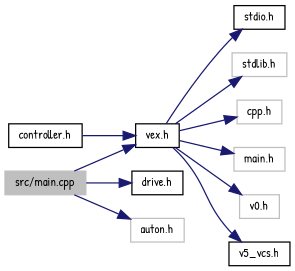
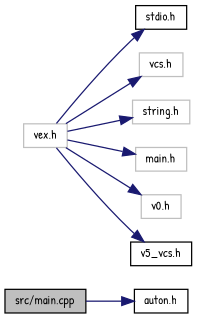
node "stdlib.h": label "stdlib.h" -> "vcs.h"
node "cpp.h": label "cpp.h" -> "string.h"
node "controller.h": removed
node "vex.h": color black -> grey75
edge "src/main.cpp" -> "vex.h": removed
node "src/main.cpp": color grey75 -> black
node "drive.h": removed
node "auton.h": color grey75 -> black
